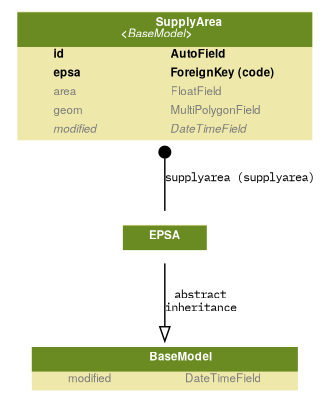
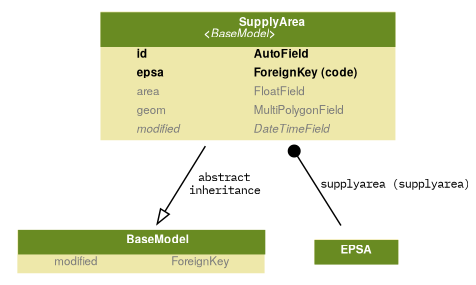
edge "EPSA" -- "BaseModel": now "SupplyArea" -- "BaseModel"
node "BaseModel": text "DateTimeField" -> "ForeignKey"
